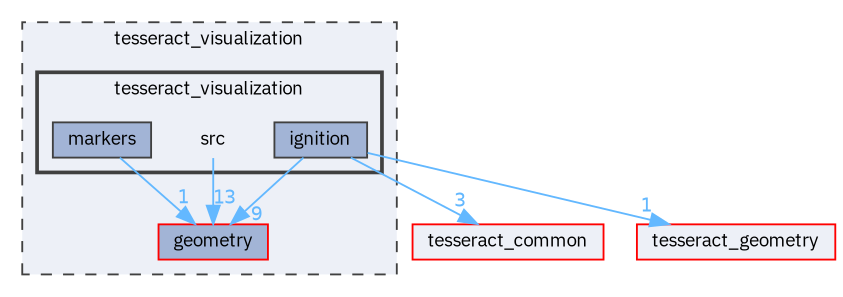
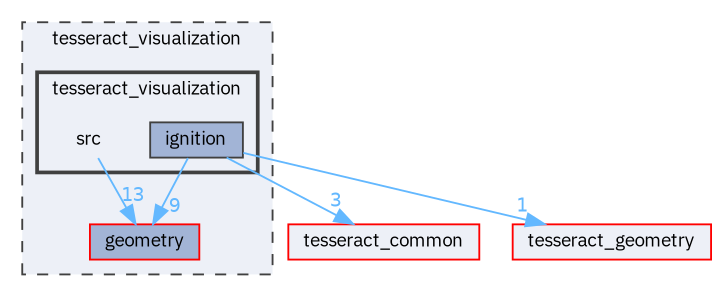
node "markers": removed
